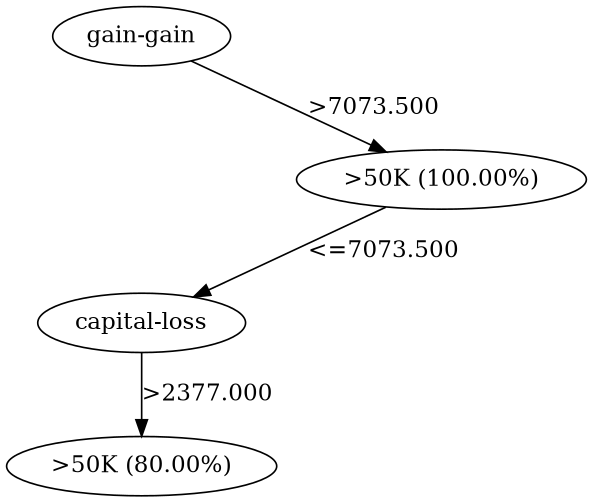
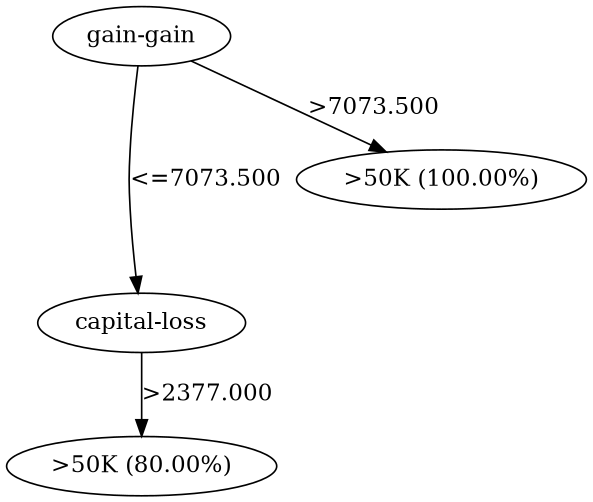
edge ">50K (100.00%)" -> "capital-loss": now "gain-gain" -> "capital-loss"
